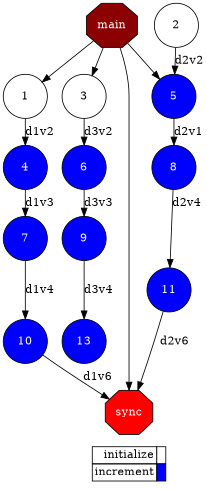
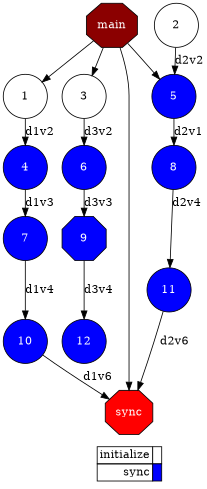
node "9": shape circle -> octagon
node "13": label "13" -> "12"
node "initialize": text "increment" -> "sync"
